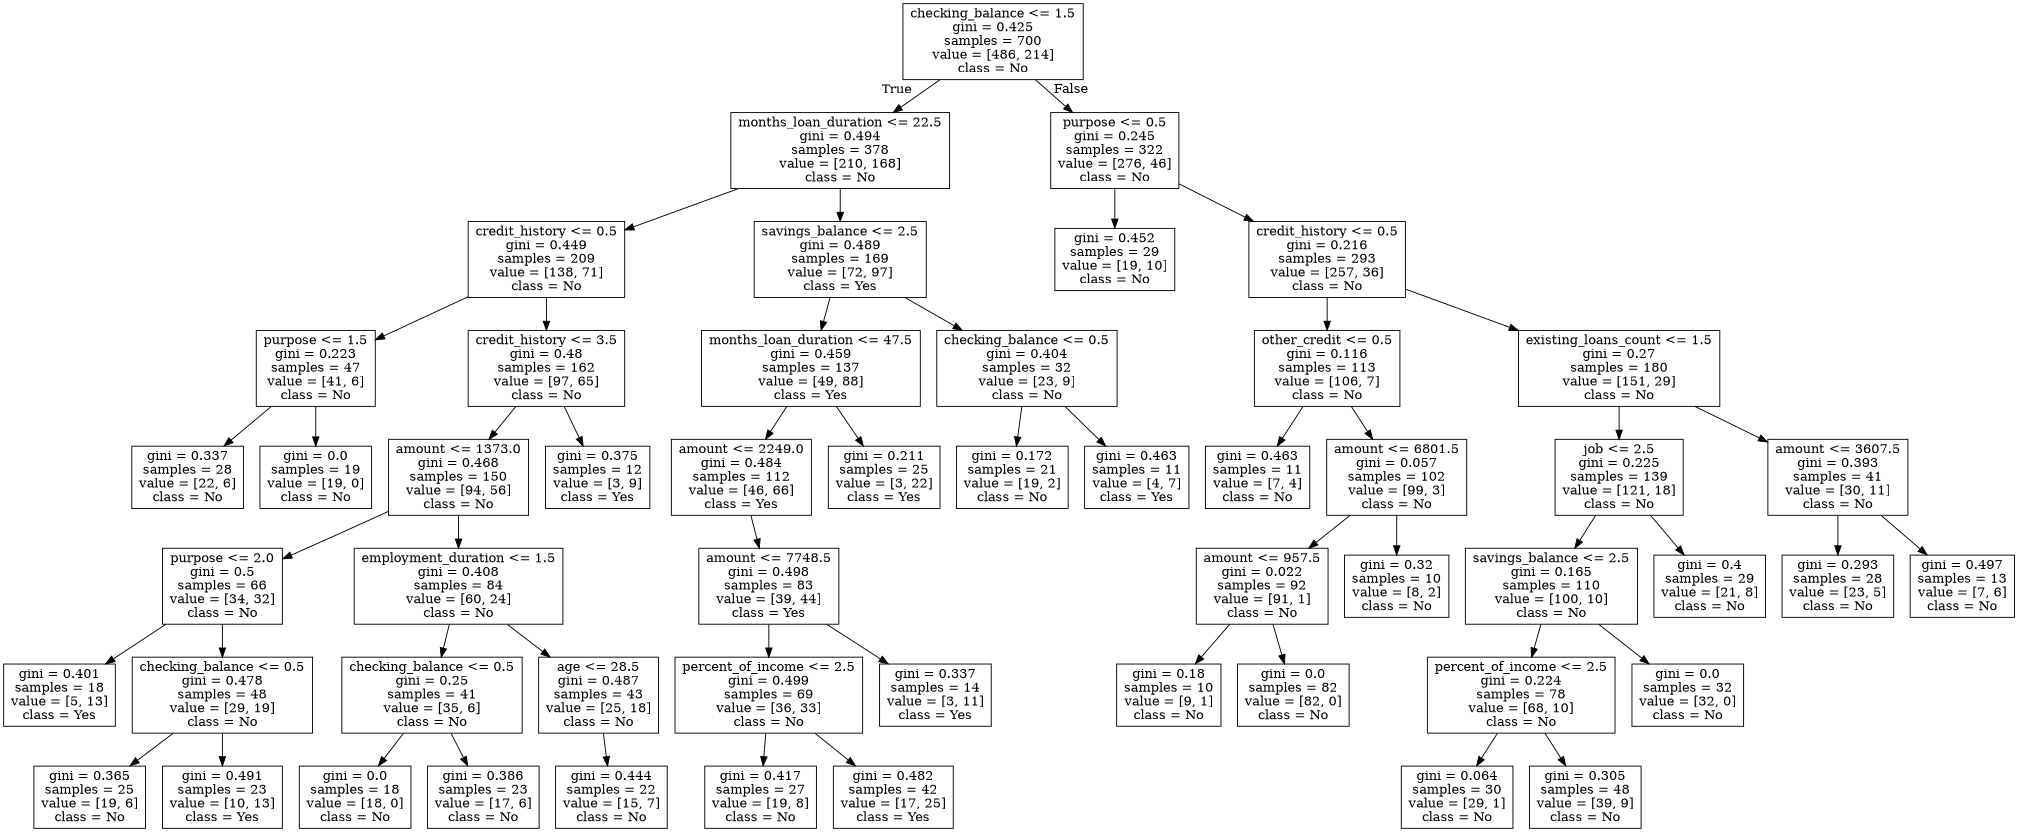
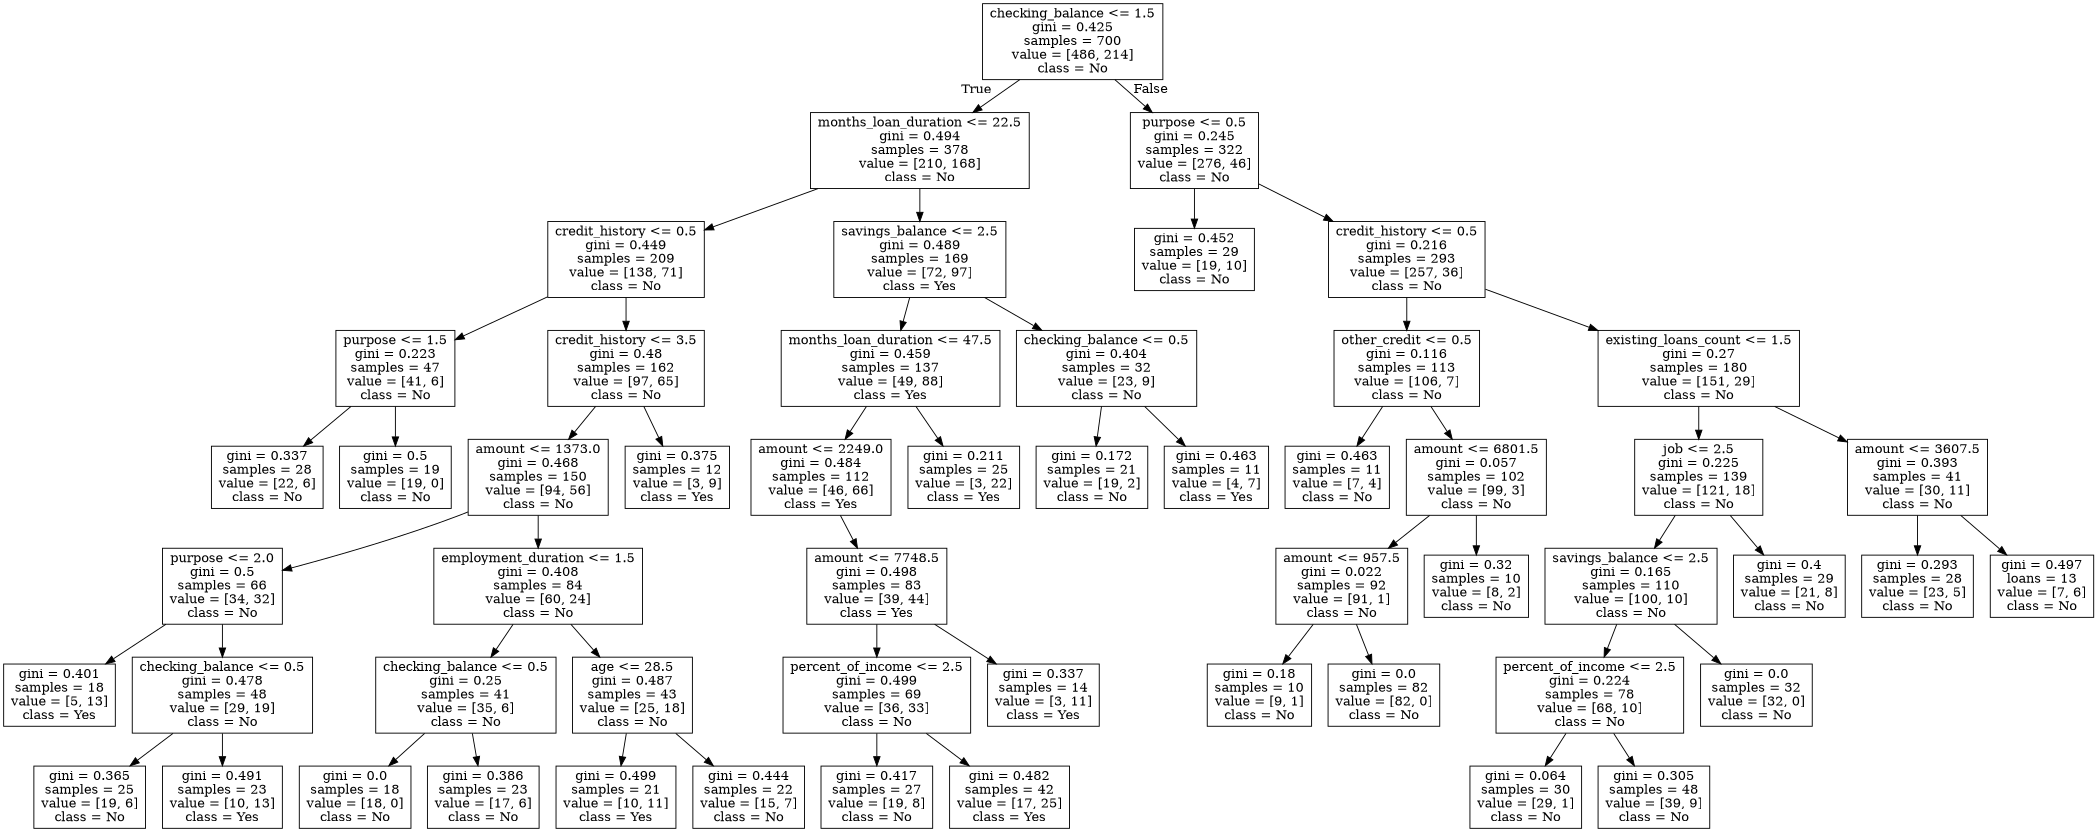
node "gini = 0.0 samples = 19 value = [19, 0] class = No": label "gini = 0.0 samples = 19 value = [19, 0] class = No" -> "gini = 0.5 samples = 19 value = [19, 0] class = No"
node "gini = 0.497 samples = 13 value = [7, 6] class = No": label "gini = 0.497 samples = 13 value = [7, 6] class = No" -> "gini = 0.497 loans = 13 value = [7, 6] class = No"
node "gini = 0.499 samples = 21 value = [10, 11] class = Yes": added
